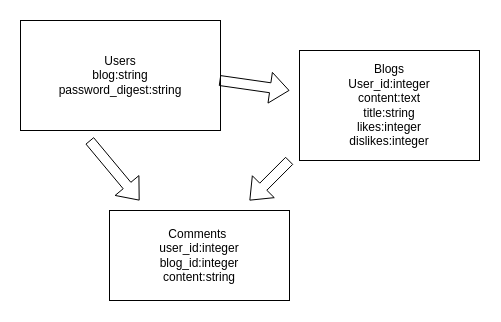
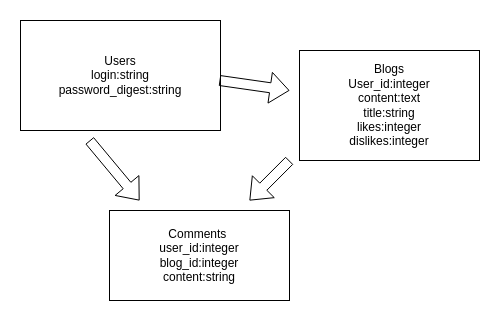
node "Users blog:string password_digest:string": label "Users blog:string password_digest:string" -> "Users login:string password_digest:string"
